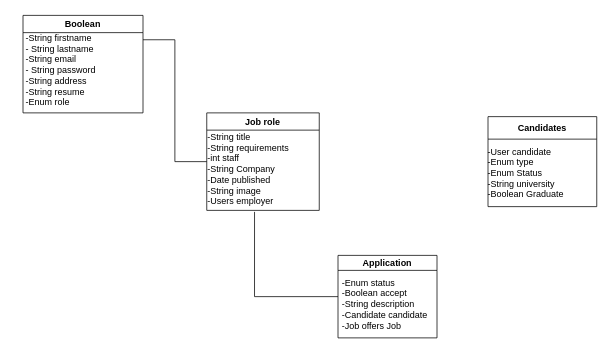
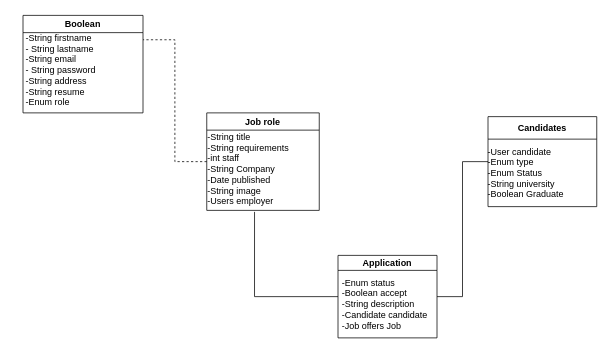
edge "Boolean" -- "Job role": style solid -> dashed
edge "Candidates" -- "Application": added
